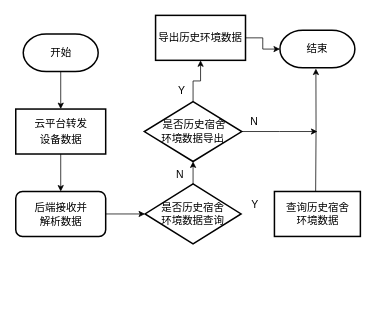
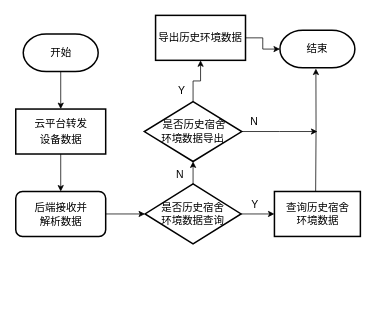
edge "是否历史宿舍 环境数据查询" -> "查询历史宿舍 环境数据": added
